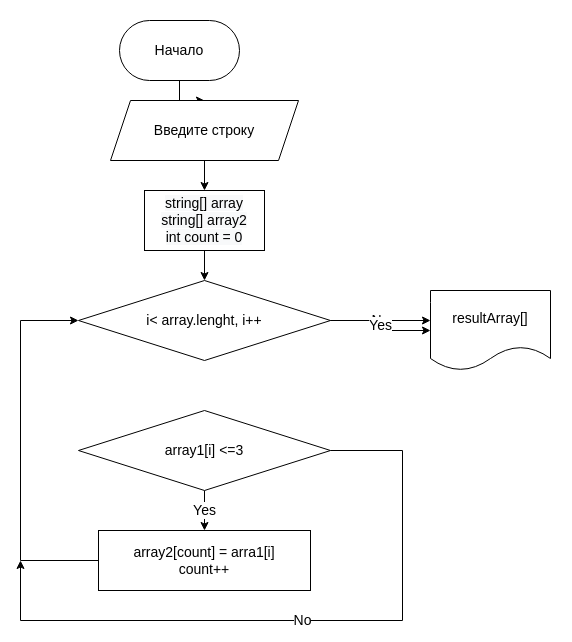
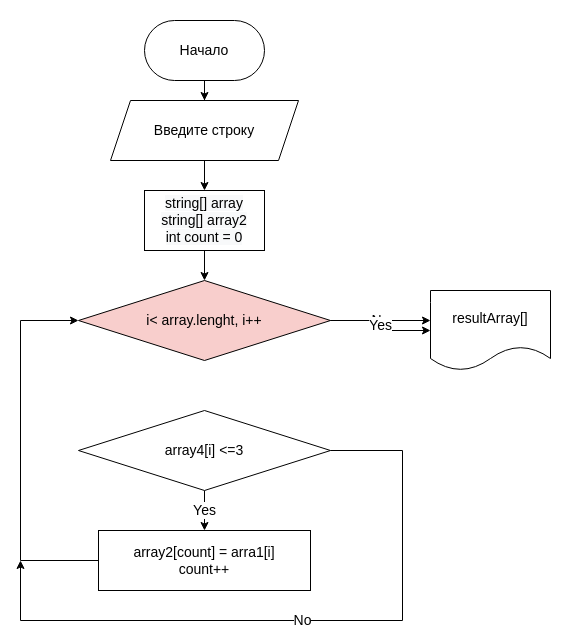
node "Начало": moved (180, 51) -> (205, 51)
node "i< array.lenght, i++": fillcolor #ffffff -> #f8cecc
node "array1[i] <=3": label "array1[i] <=3" -> "array4[i] <=3"
